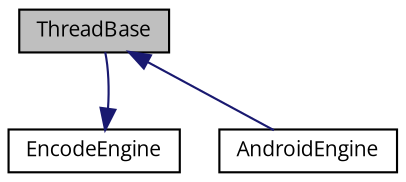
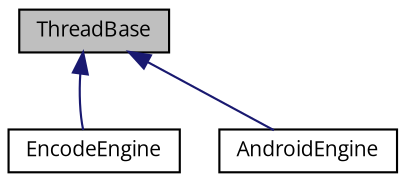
edge "ThreadBase" -> "EncodeEngine": reversed
